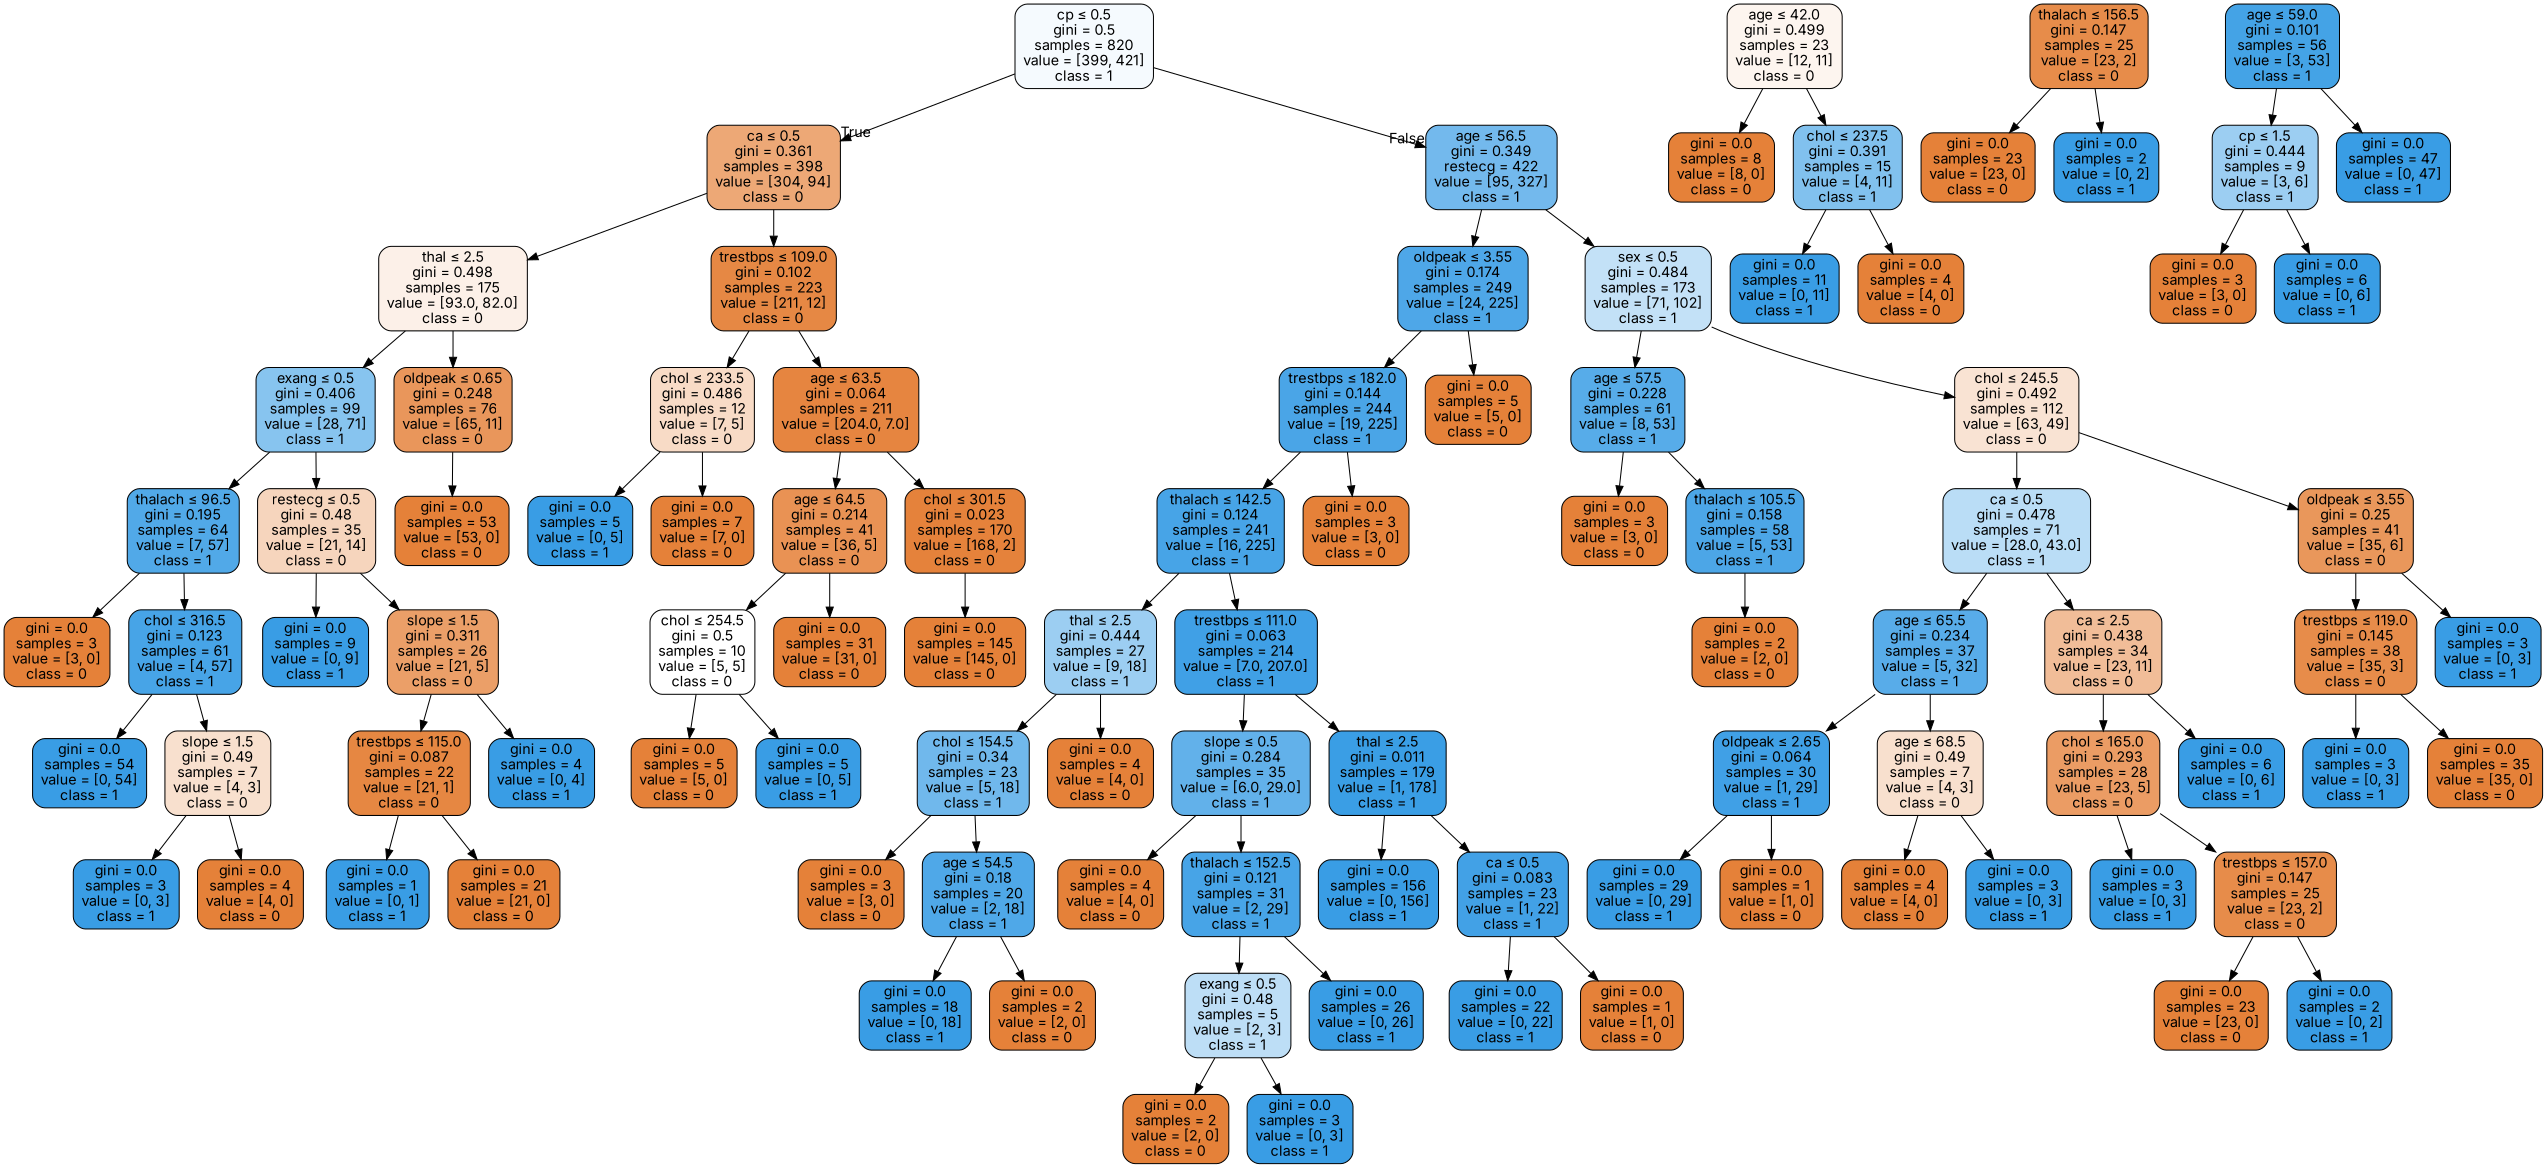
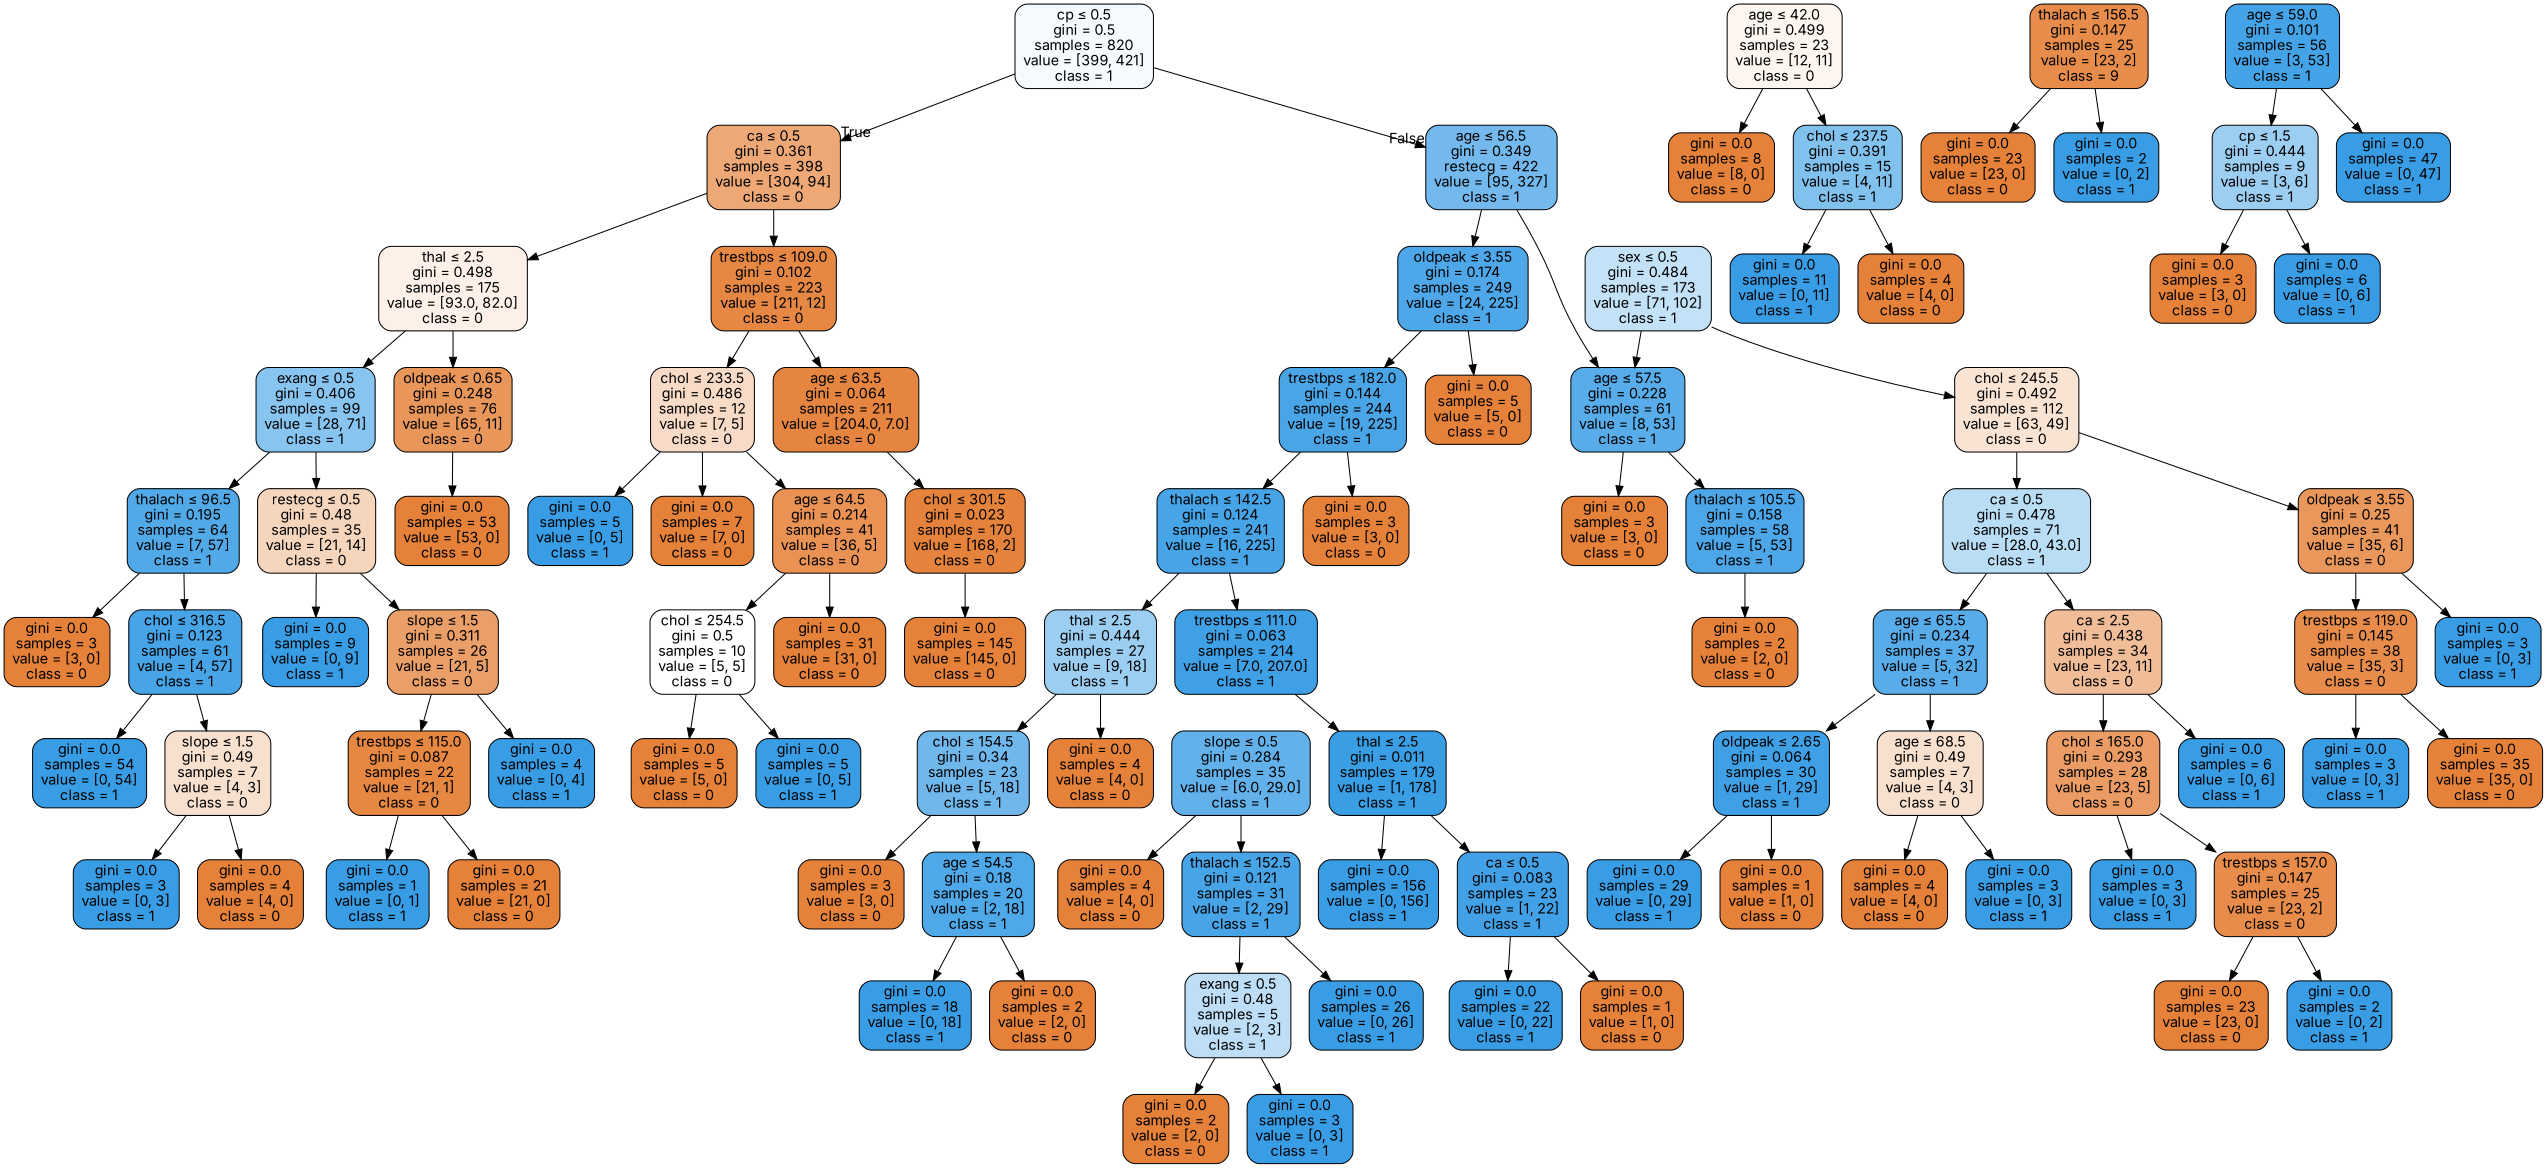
node "thalach ≤ 156.5": text "class = 0" -> "class = 9"
edge "age ≤ 56.5" -> "sex ≤ 0.5": now "age ≤ 56.5" -> "age ≤ 57.5"
edge "age ≤ 63.5" -> "age ≤ 64.5": now "chol ≤ 233.5" -> "age ≤ 64.5"
edge "trestbps ≤ 111.0" -> "slope ≤ 0.5": removed
